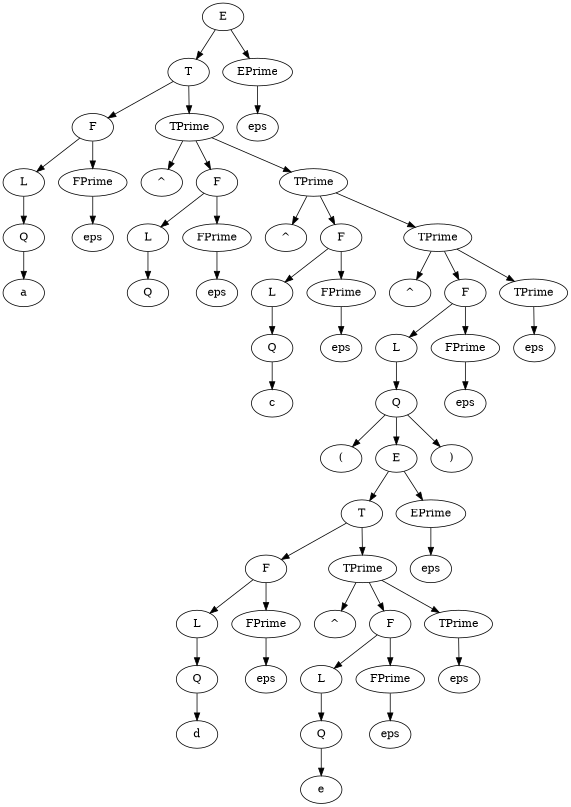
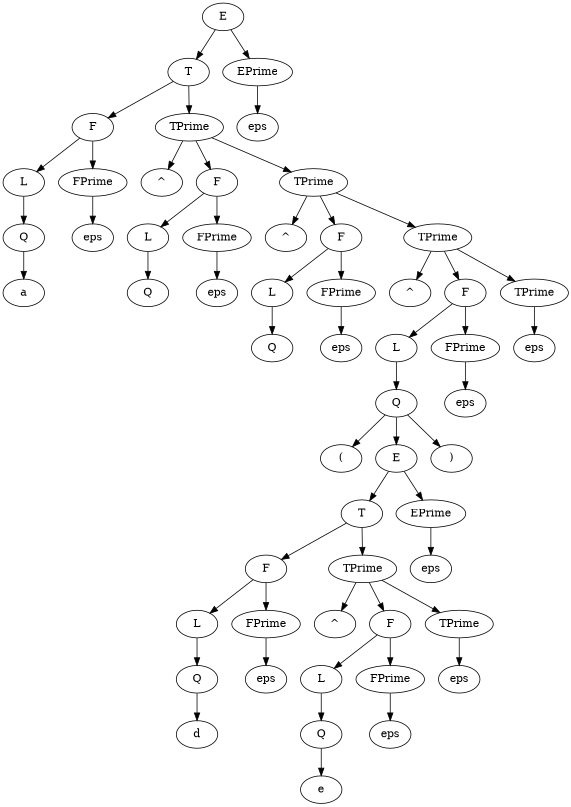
node "c": removed
